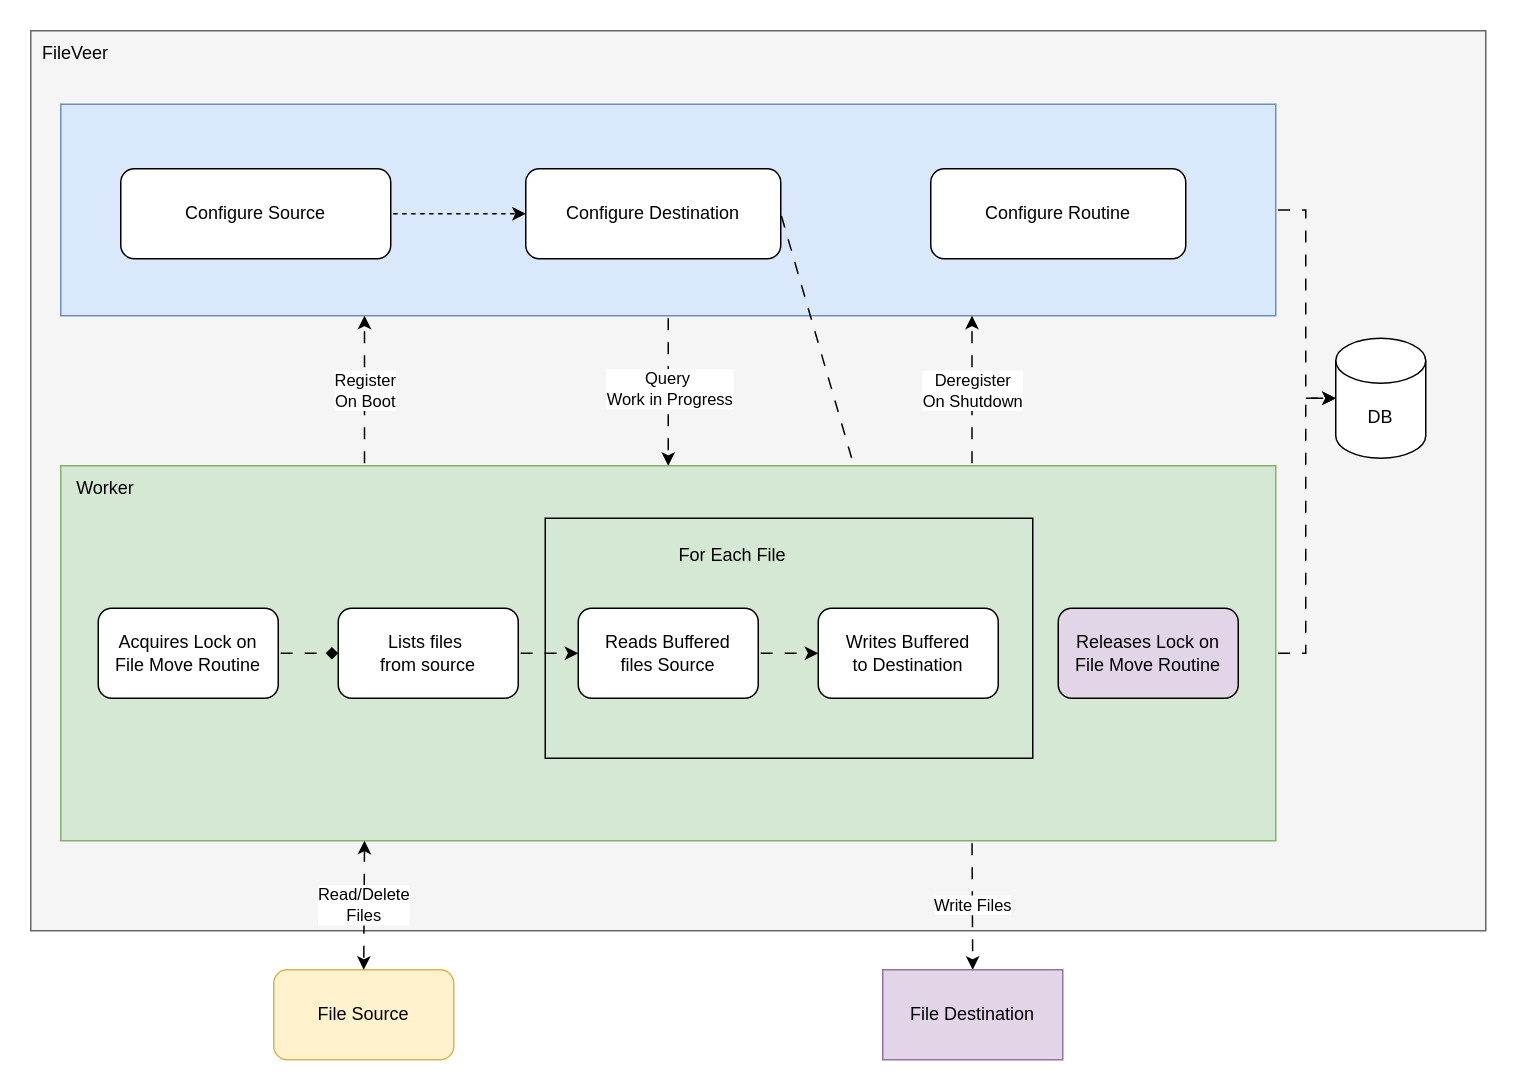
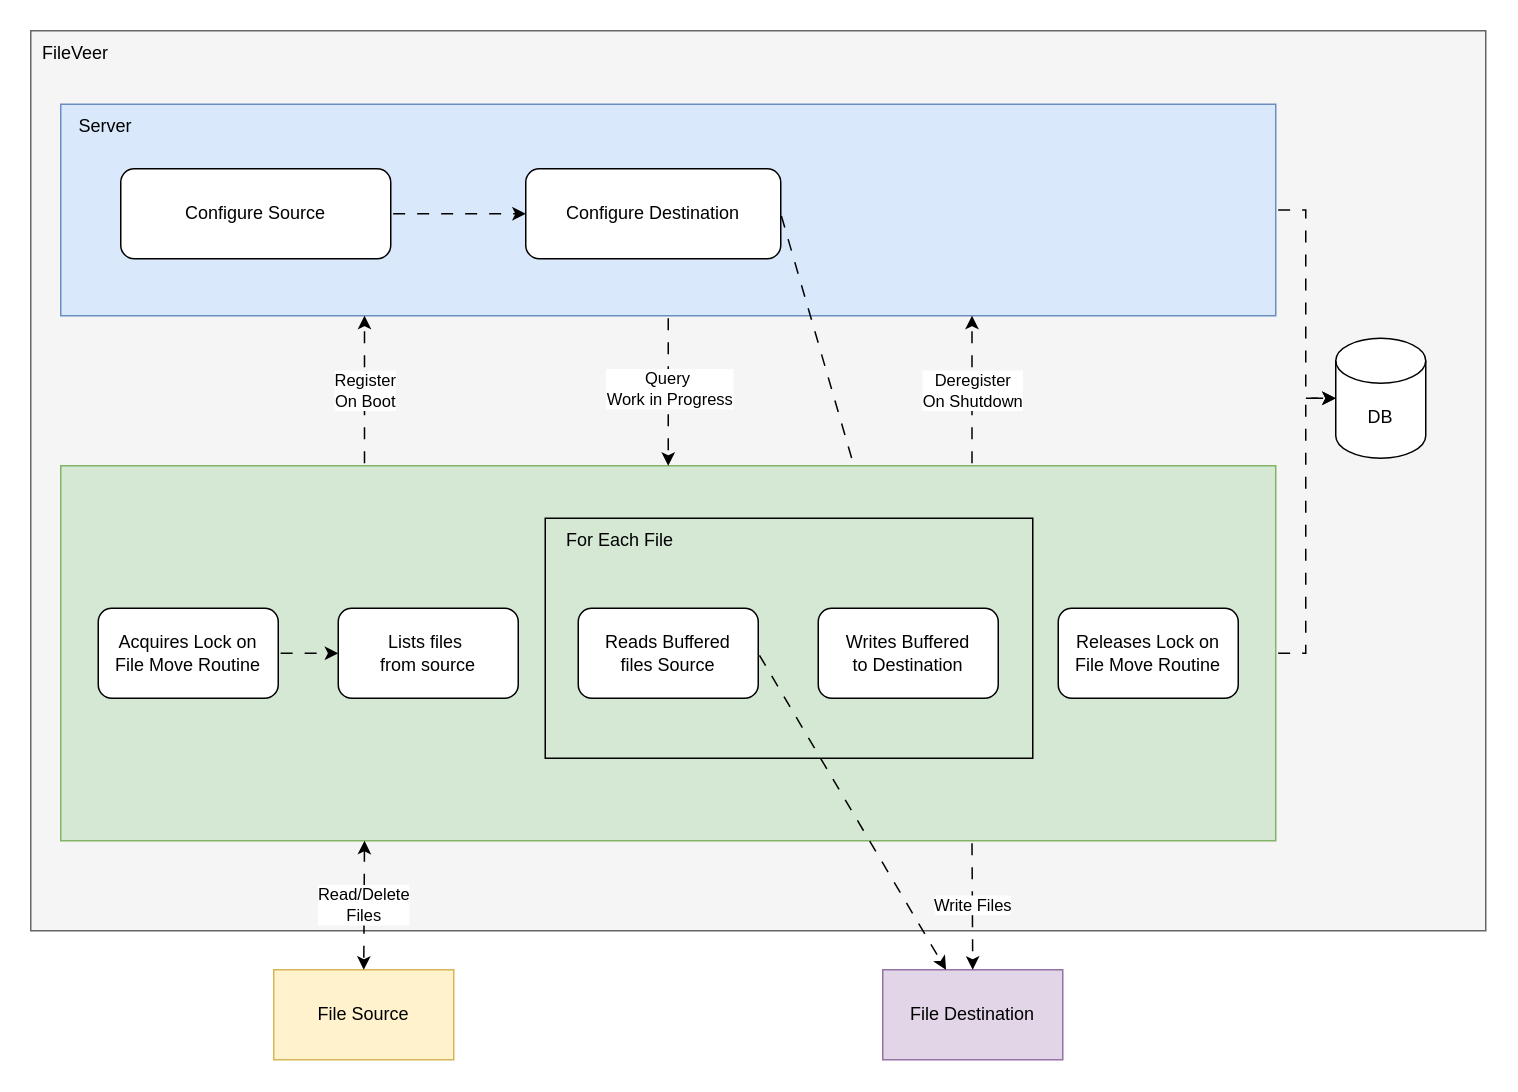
node "Server": added
edge "Configure Source" -> "Configure Destination": style dashed -> solid
node "Configure Routine": removed
node "Worker": removed
node "For Each File": moved (733, 556) -> (620, 541)
edge "Acquires Lock on File Move Routine" -> "Lists files from source": arrowhead diamond -> classic
edge "Lists files from source" -> "Reads Buffered files Source": removed
edge "Reads Buffered files Source" -> "Writes Buffered to Destination": now "Reads Buffered files Source" -> "File Destination"
node "Releases Lock on File Move Routine": fillcolor #e1d5e7 -> #ffffff
node "File Source": shape rounded rectangle -> rectangle
